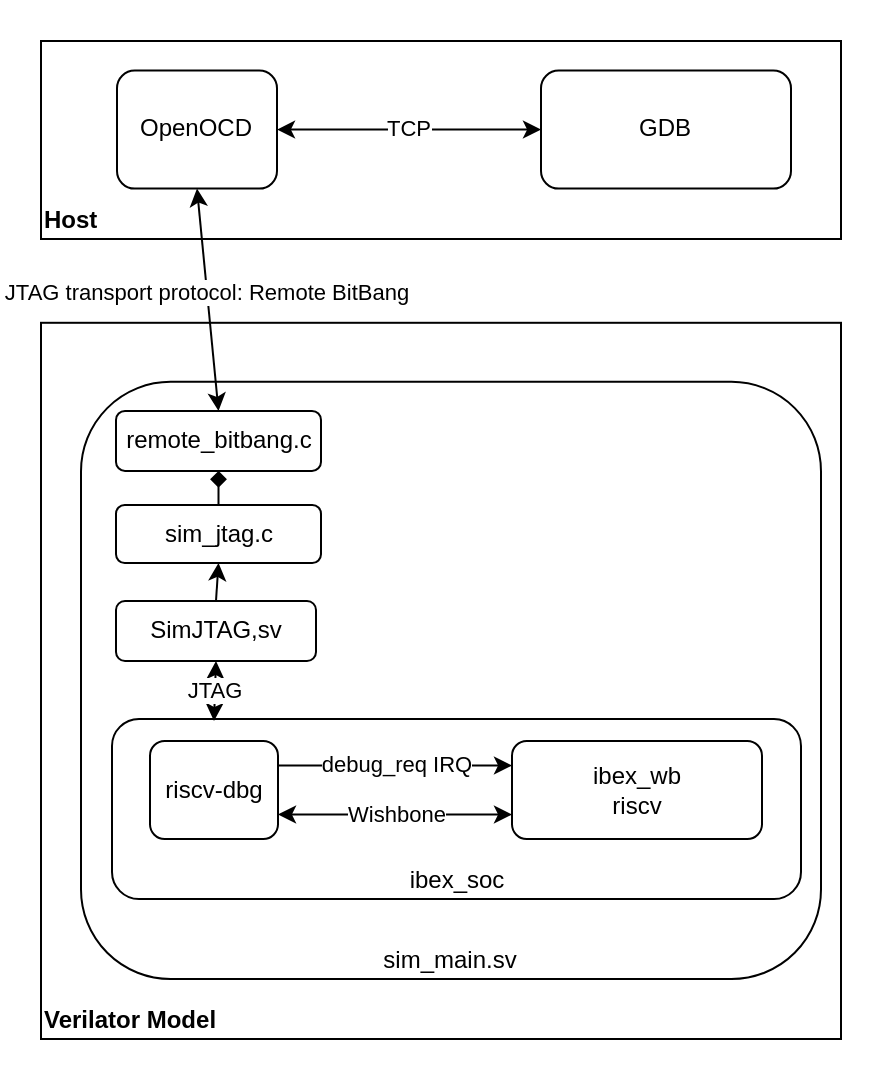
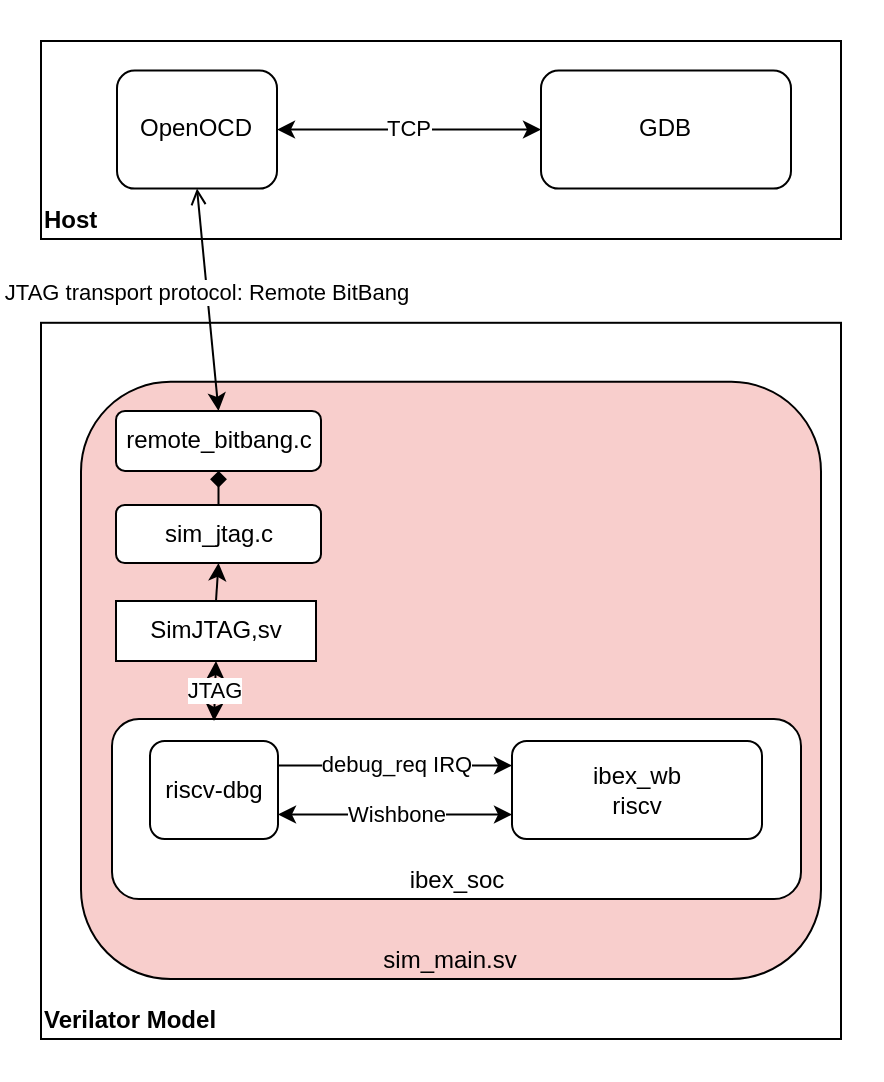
edge "OpenOCD" -- "remote_bitbang.c": arrowhead classic -> open
node "SimJTAG,sv": shape rounded rectangle -> rectangle
node "sim_main.sv": fillcolor #ffffff -> #f8cecc
